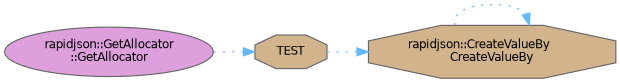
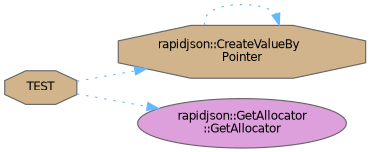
edge "rapidjson::GetAllocator ::GetAllocator" -> "TEST": reversed
node "rapidjson::CreateValueBy CreateValueBy": label "rapidjson::CreateValueBy CreateValueBy" -> "rapidjson::CreateValueBy Pointer"
